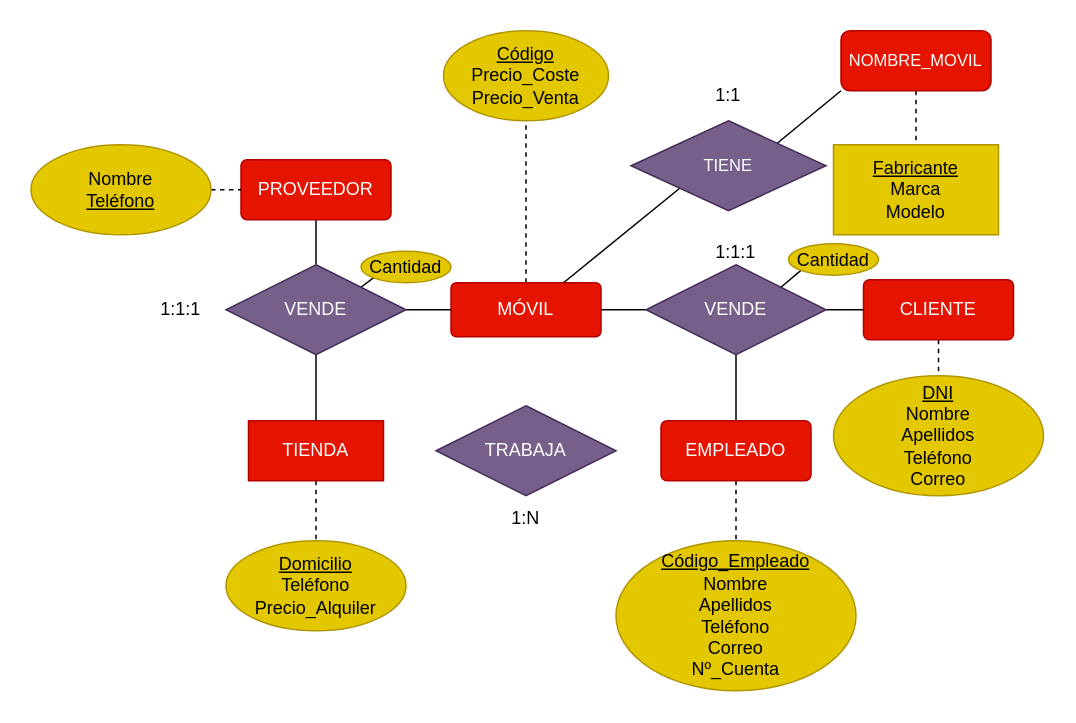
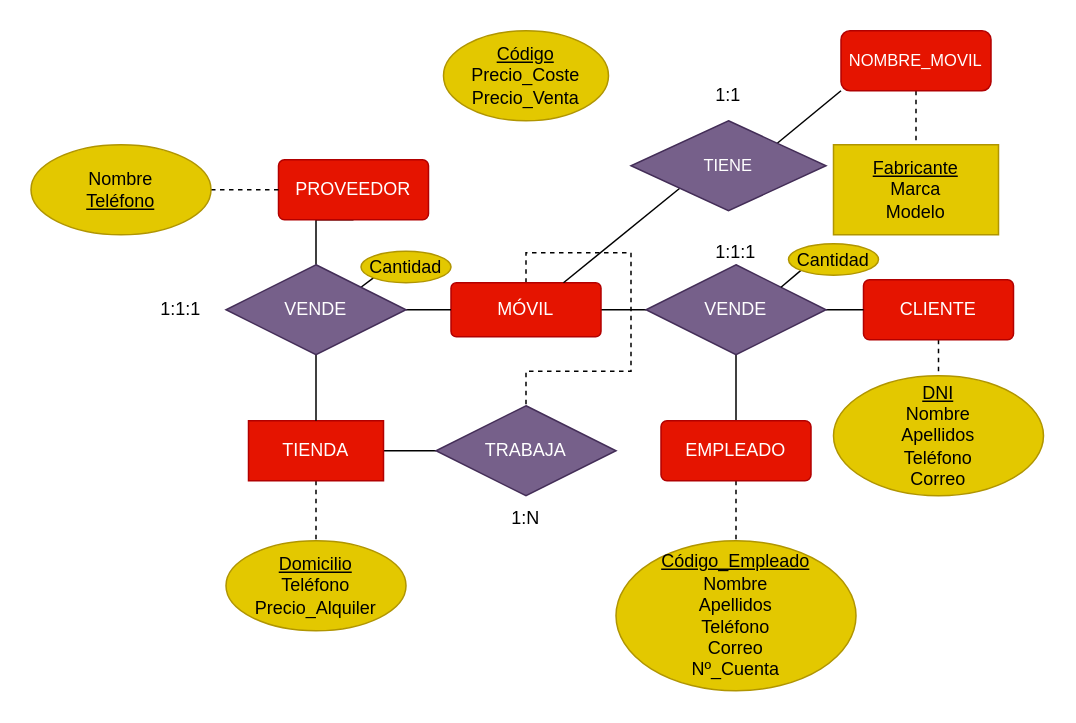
edge "Código Precio_Coste Precio_Venta" -- "MÓVIL": now "TRABAJA" -- "MÓVIL"
node "PROVEEDOR": moved (316, 190) -> (353, 190)
edge "TIENDA" -- "TRABAJA": added
